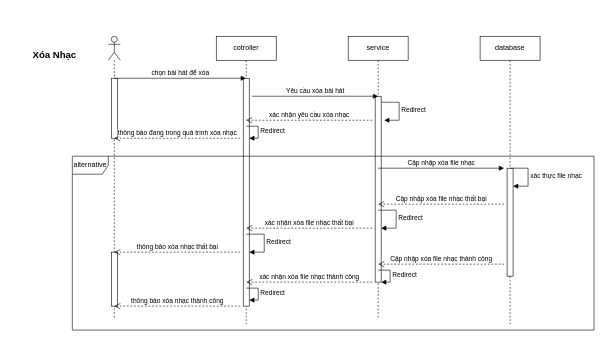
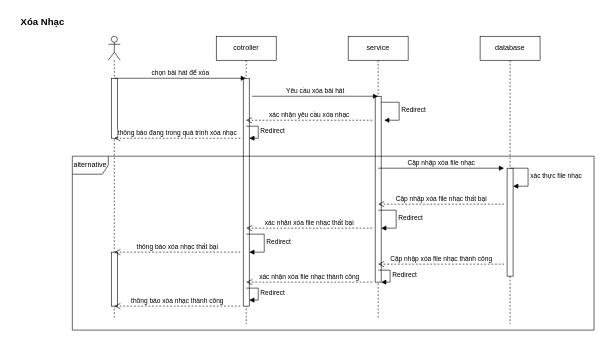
node "Xóa Nhạc": moved (54, 54) -> (42, 21)
